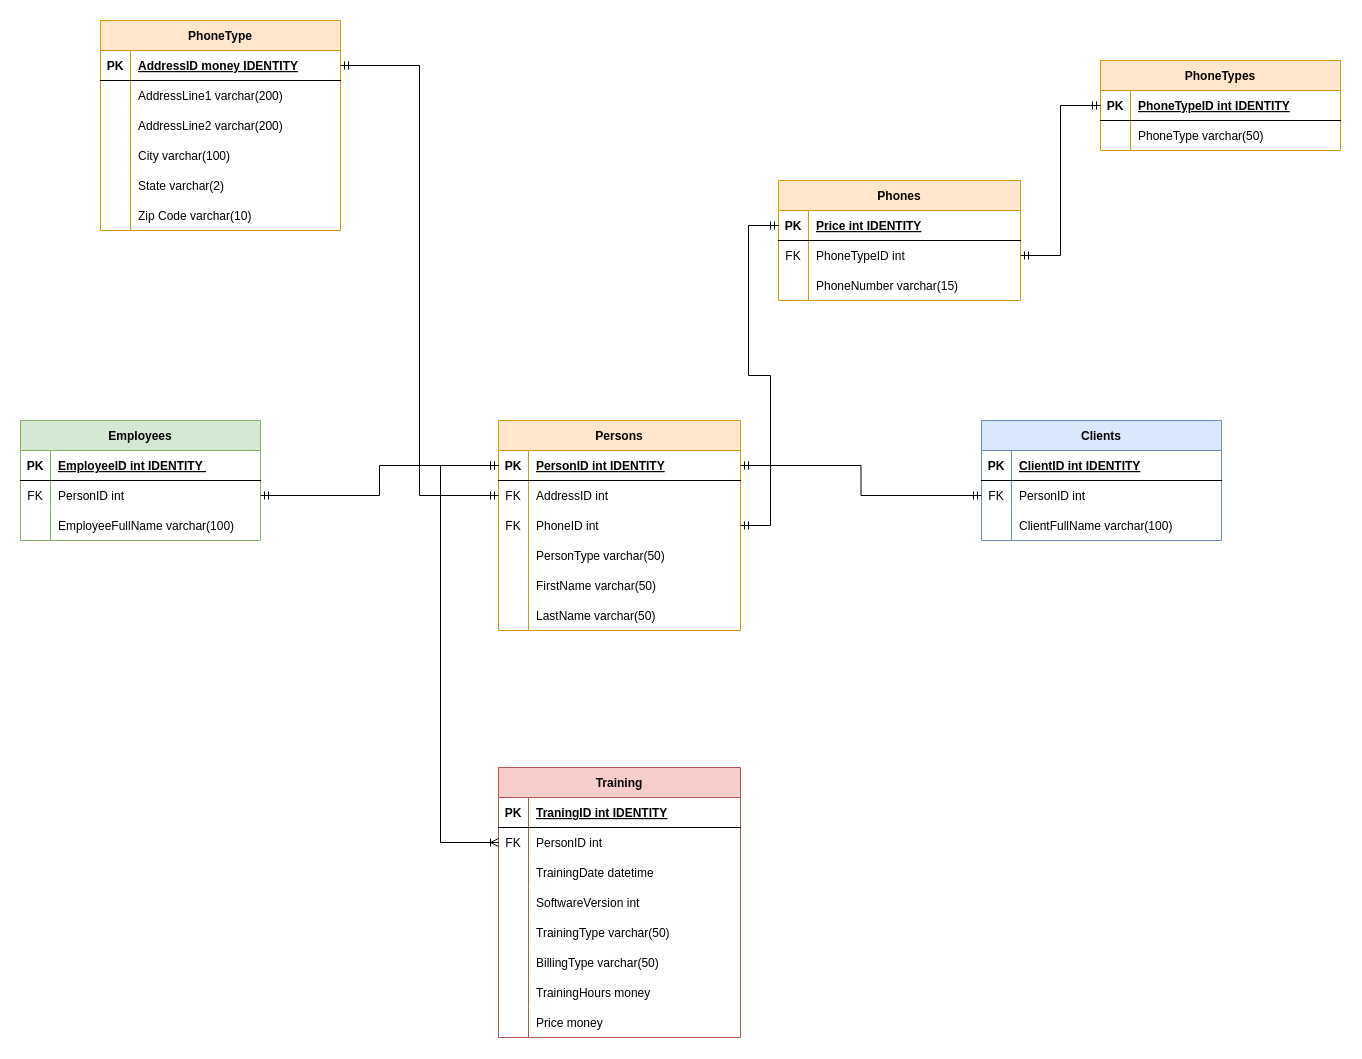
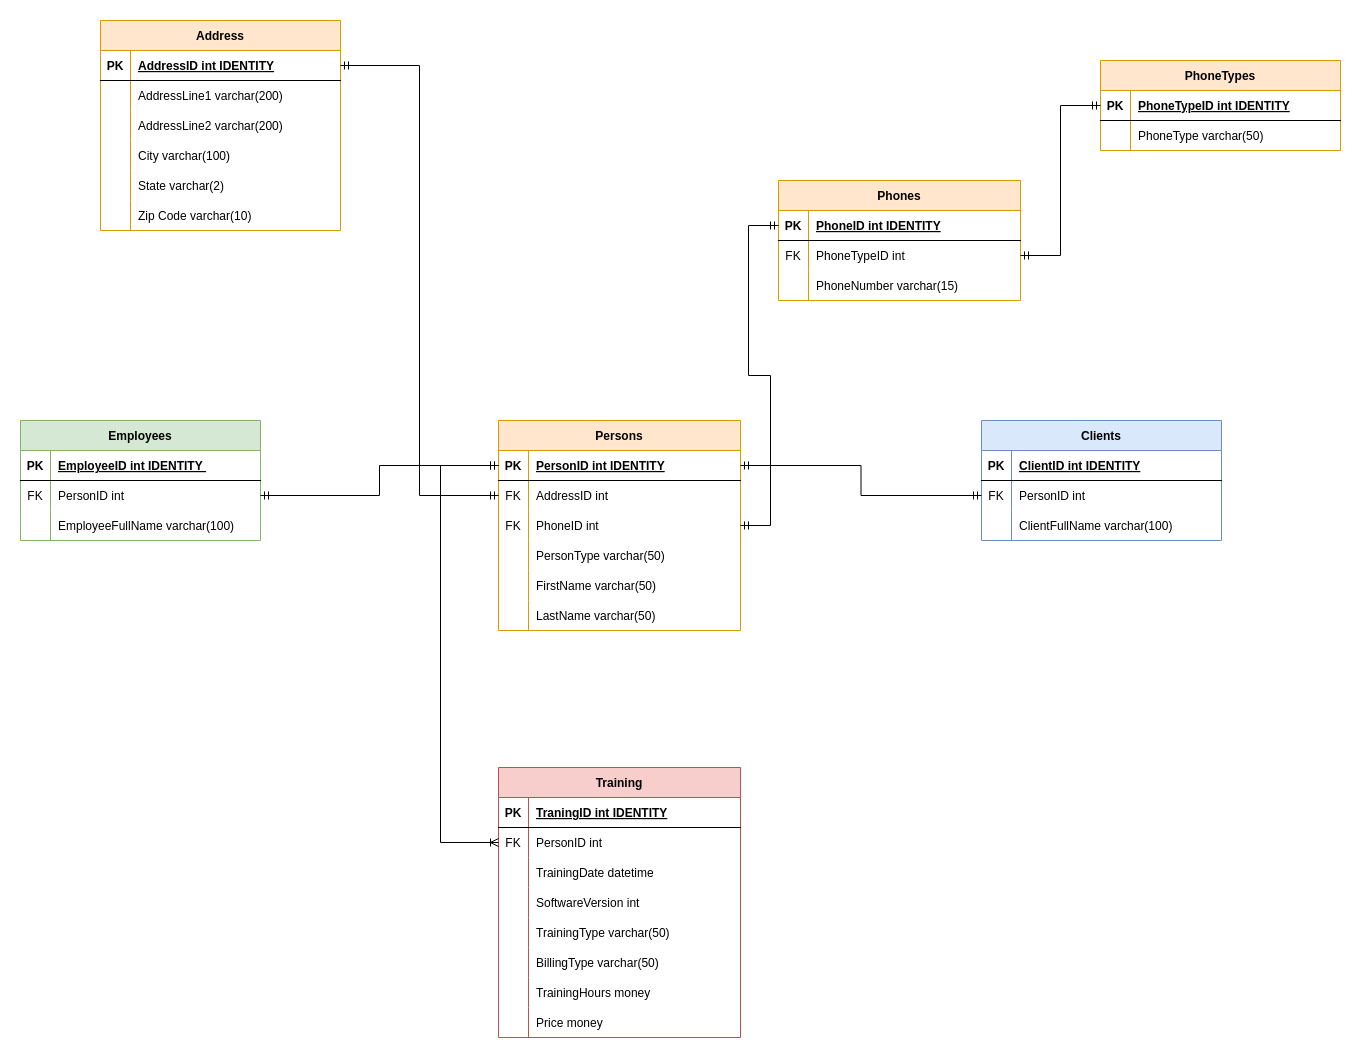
node "PhoneType": label "PhoneType" -> "Address"
node "AddressID money IDENTITY": label "AddressID money IDENTITY" -> "AddressID int IDENTITY"
node "Price int IDENTITY": label "Price int IDENTITY" -> "PhoneID int IDENTITY"
